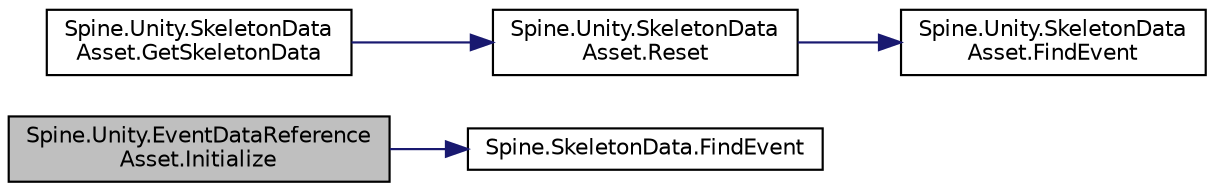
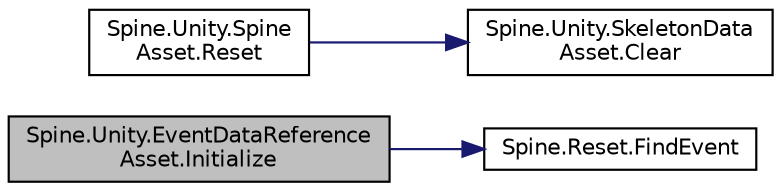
node "Spine.Unity.SkeletonData Asset.GetSkeletonData": removed
node "Spine.Unity.SkeletonData Asset.Reset": label "Spine.Unity.SkeletonData Asset.Reset" -> "Spine.Unity.Spine Asset.Reset"
node "Spine.Unity.SkeletonData Asset.FindEvent": label "Spine.Unity.SkeletonData Asset.FindEvent" -> "Spine.Unity.SkeletonData Asset.Clear"
node "Spine.SkeletonData.FindEvent": label "Spine.SkeletonData.FindEvent" -> "Spine.Reset.FindEvent"
